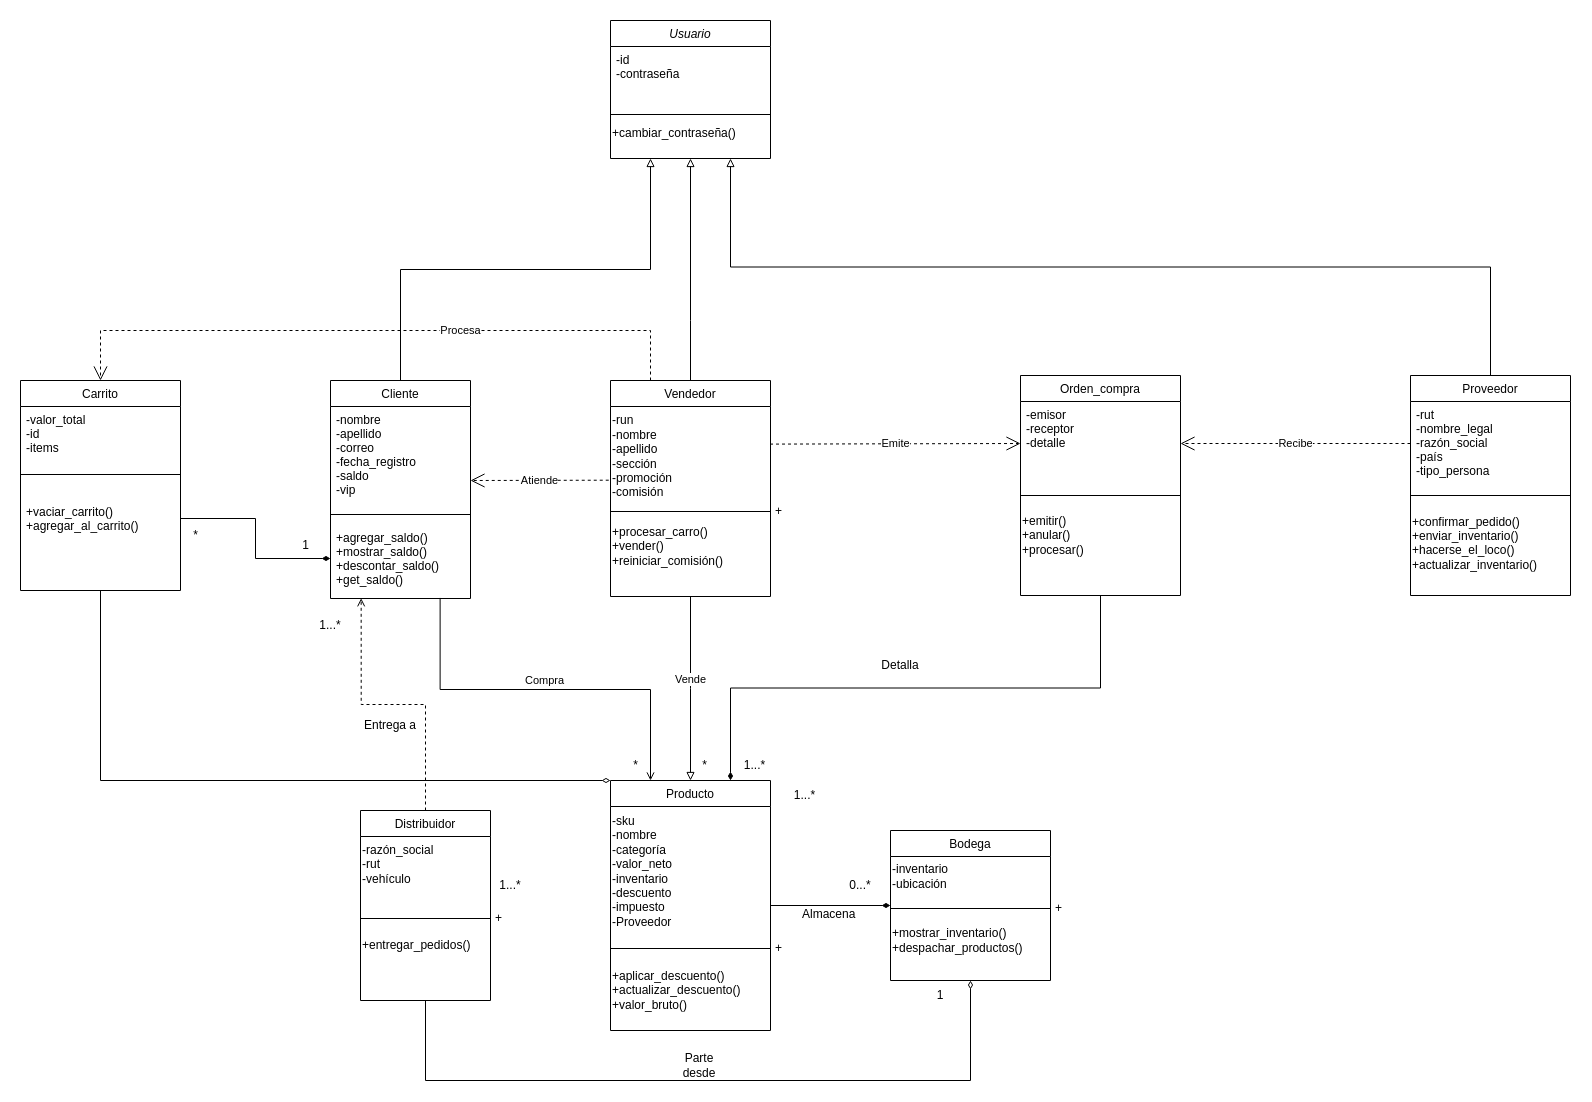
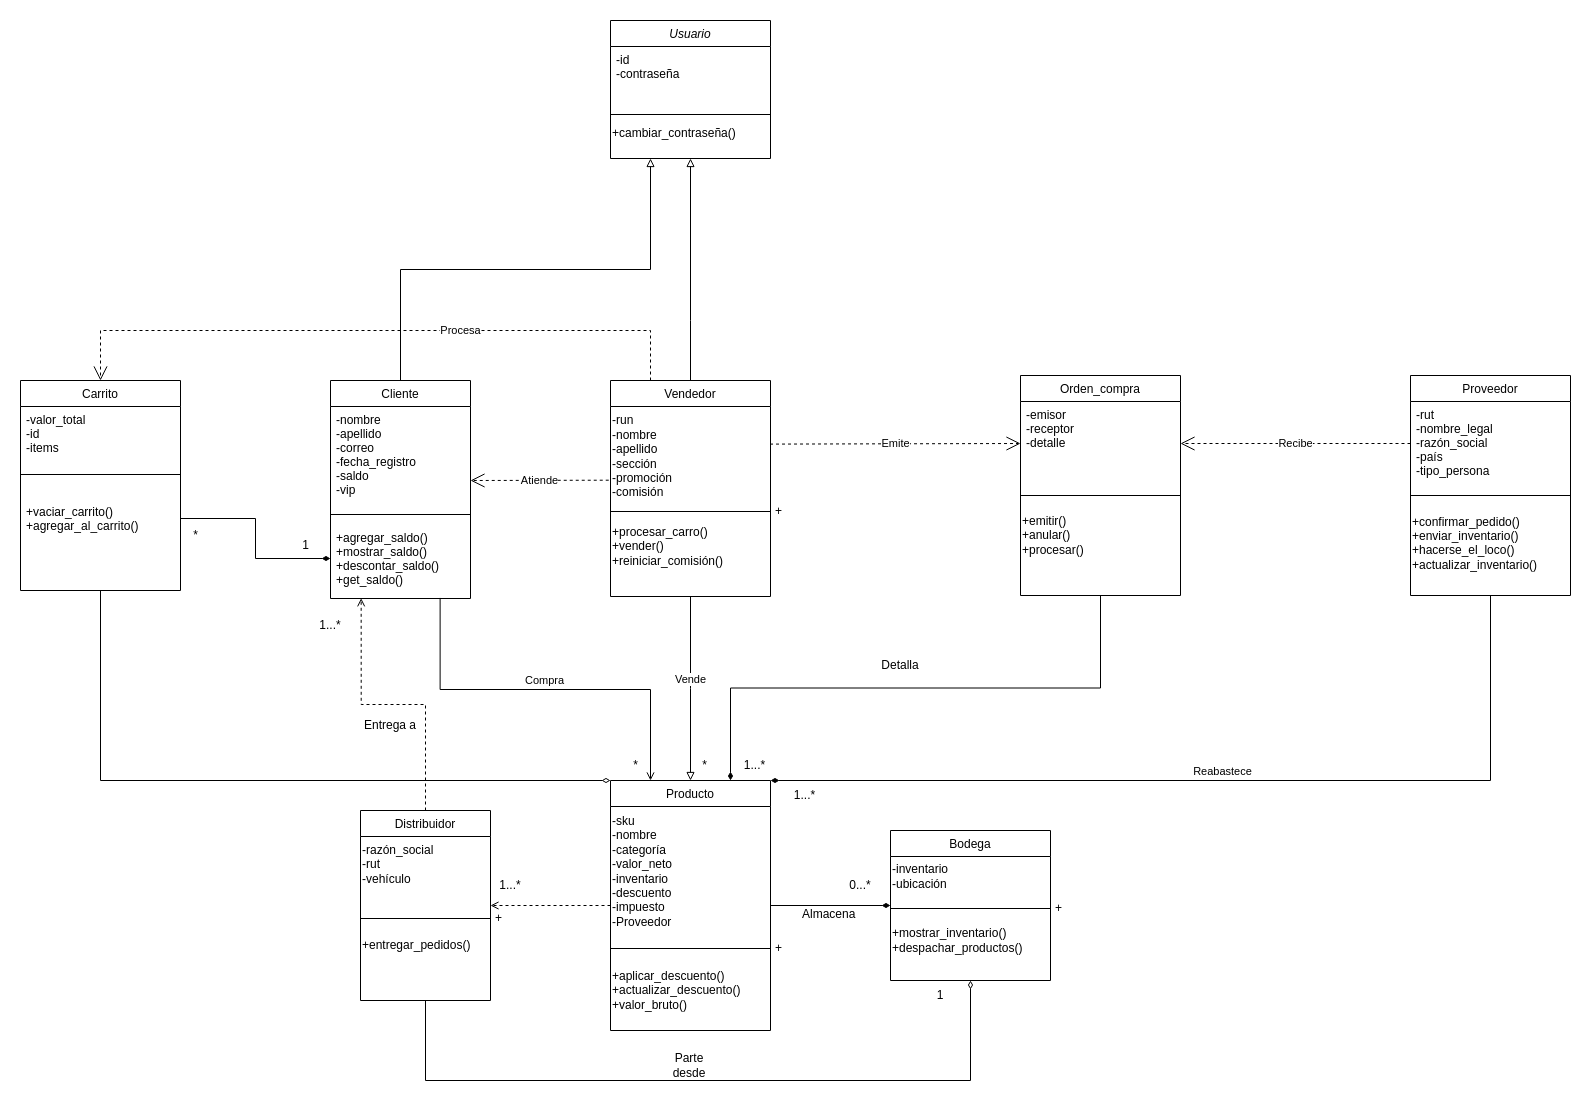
edge "Proveedor" -> "Usuario": removed
edge "Proveedor" -> "Producto": added, label "Reabastece"
edge "Producto" -> "Distribuidor": added
node "Parte desde": moved (700, 1066) -> (690, 1066)
